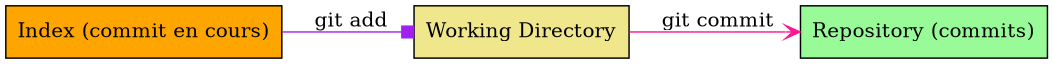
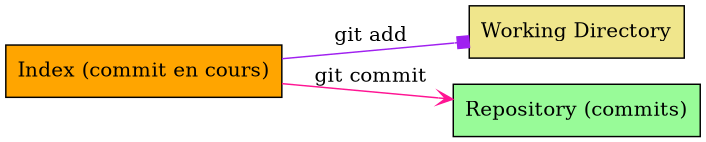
edge "Working Directory" -> "Repository (commits)": now "Index (commit en cours)" -> "Repository (commits)"
